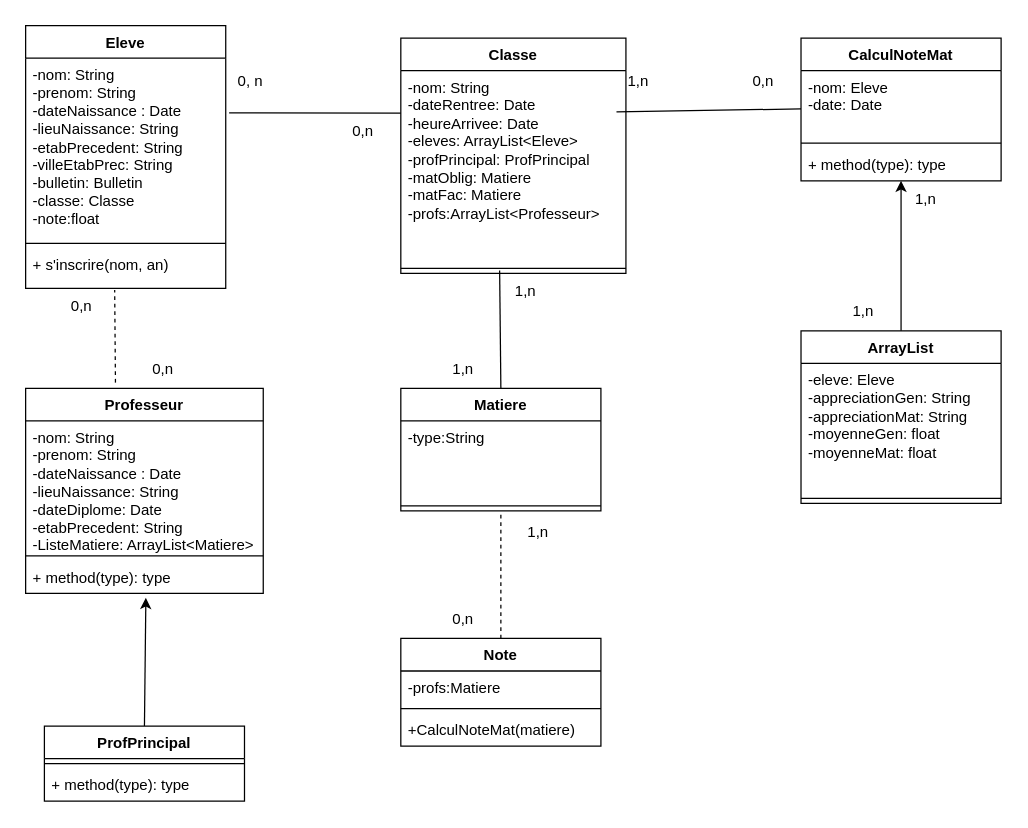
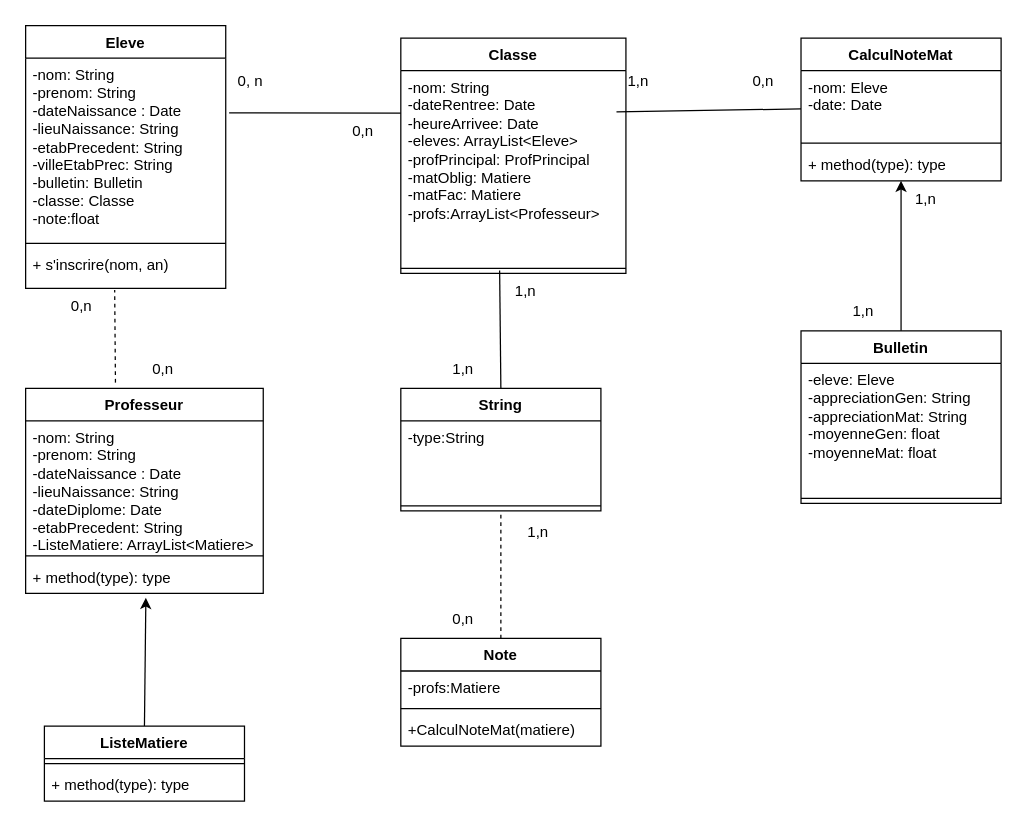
node "ArrayList": label "ArrayList" -> "Bulletin"
node "Matiere": label "Matiere" -> "String"
node "ProfPrincipal": label "ProfPrincipal" -> "ListeMatiere"
